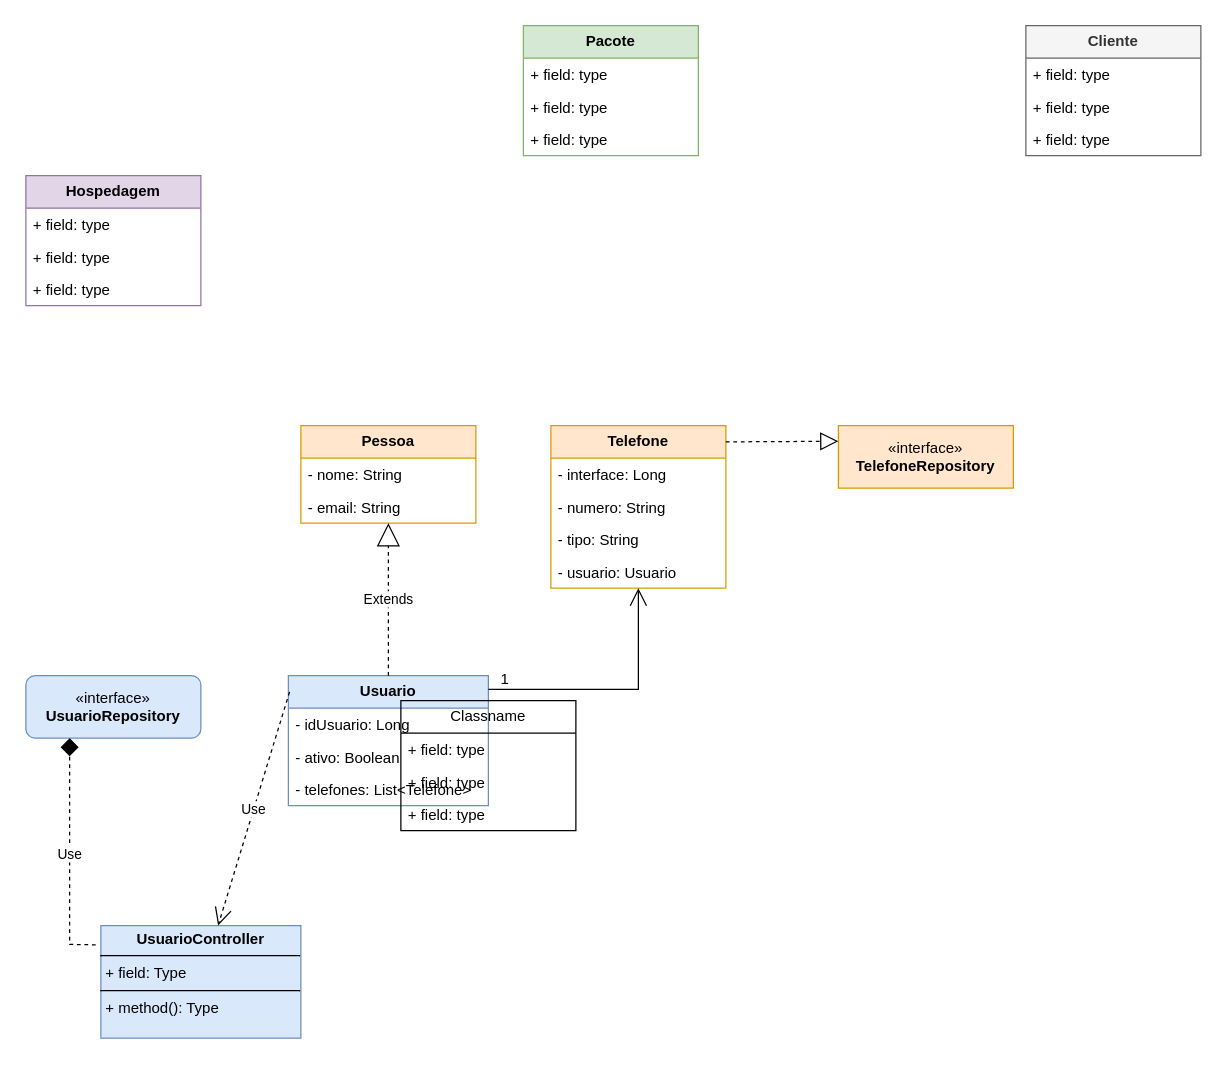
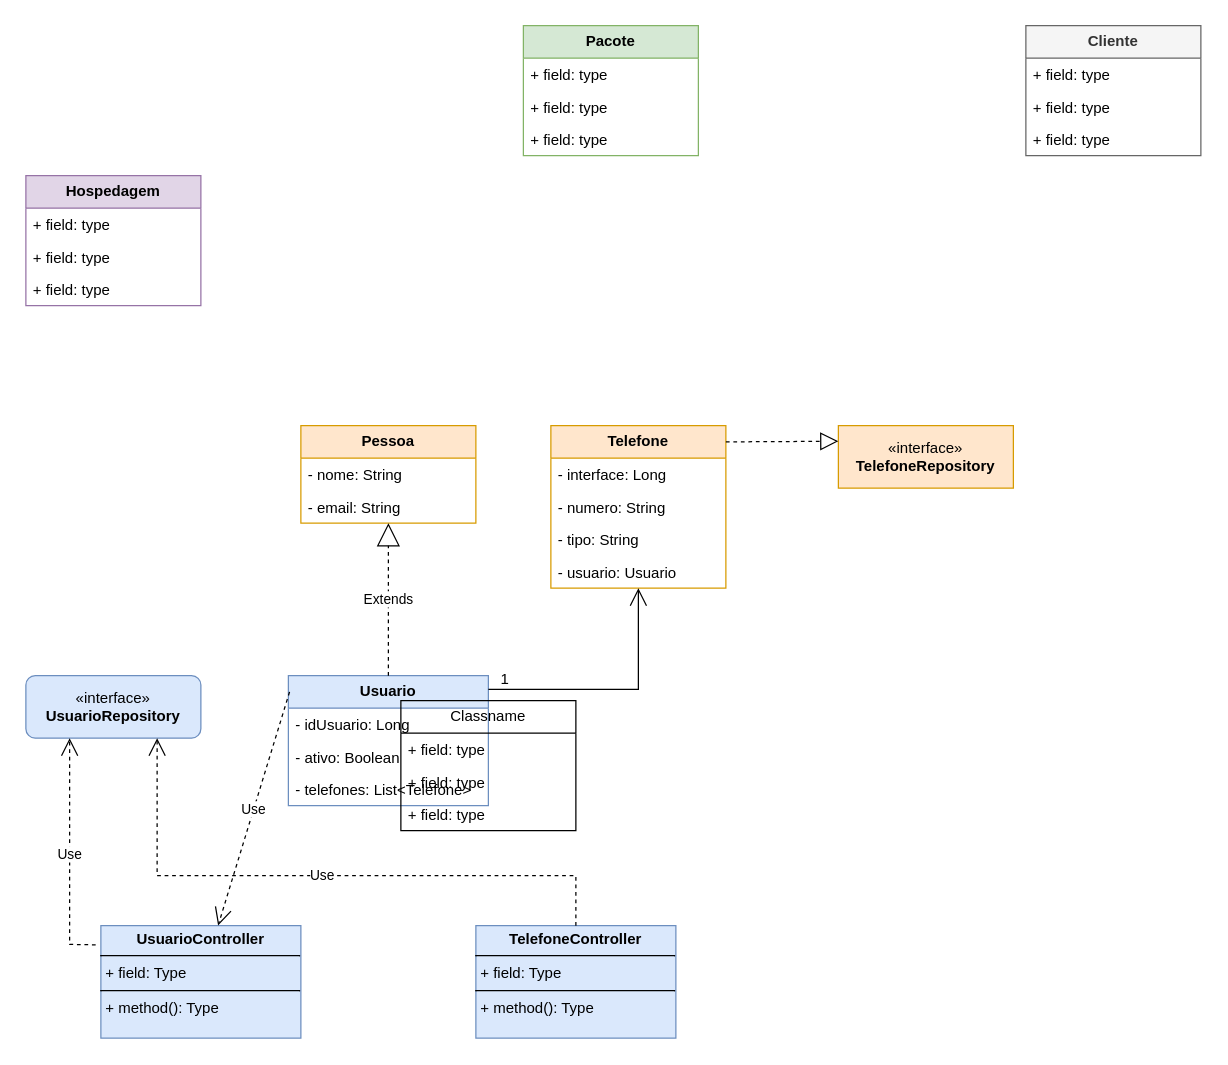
edge "UsuarioController + field: Type + method(): Type" -> "«interface» UsuarioRepository": arrowhead diamond -> open
edge "TelefoneController + field: Type + method(): Type" -> "«interface» UsuarioRepository": added, label "Use"
node "TelefoneController + field: Type + method(): Type": added
